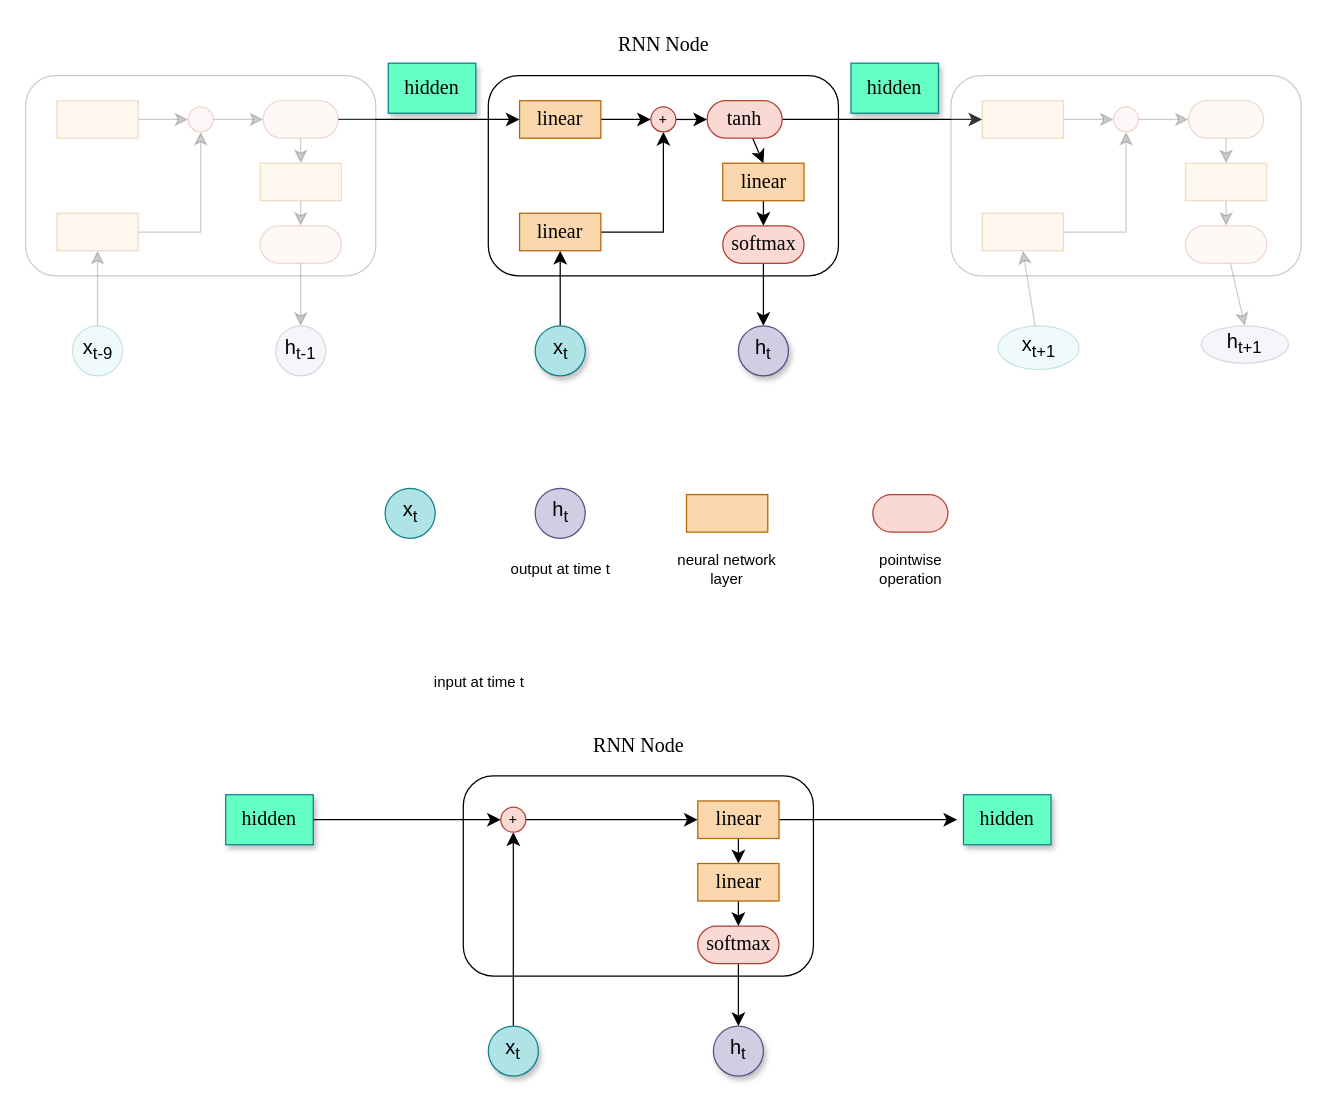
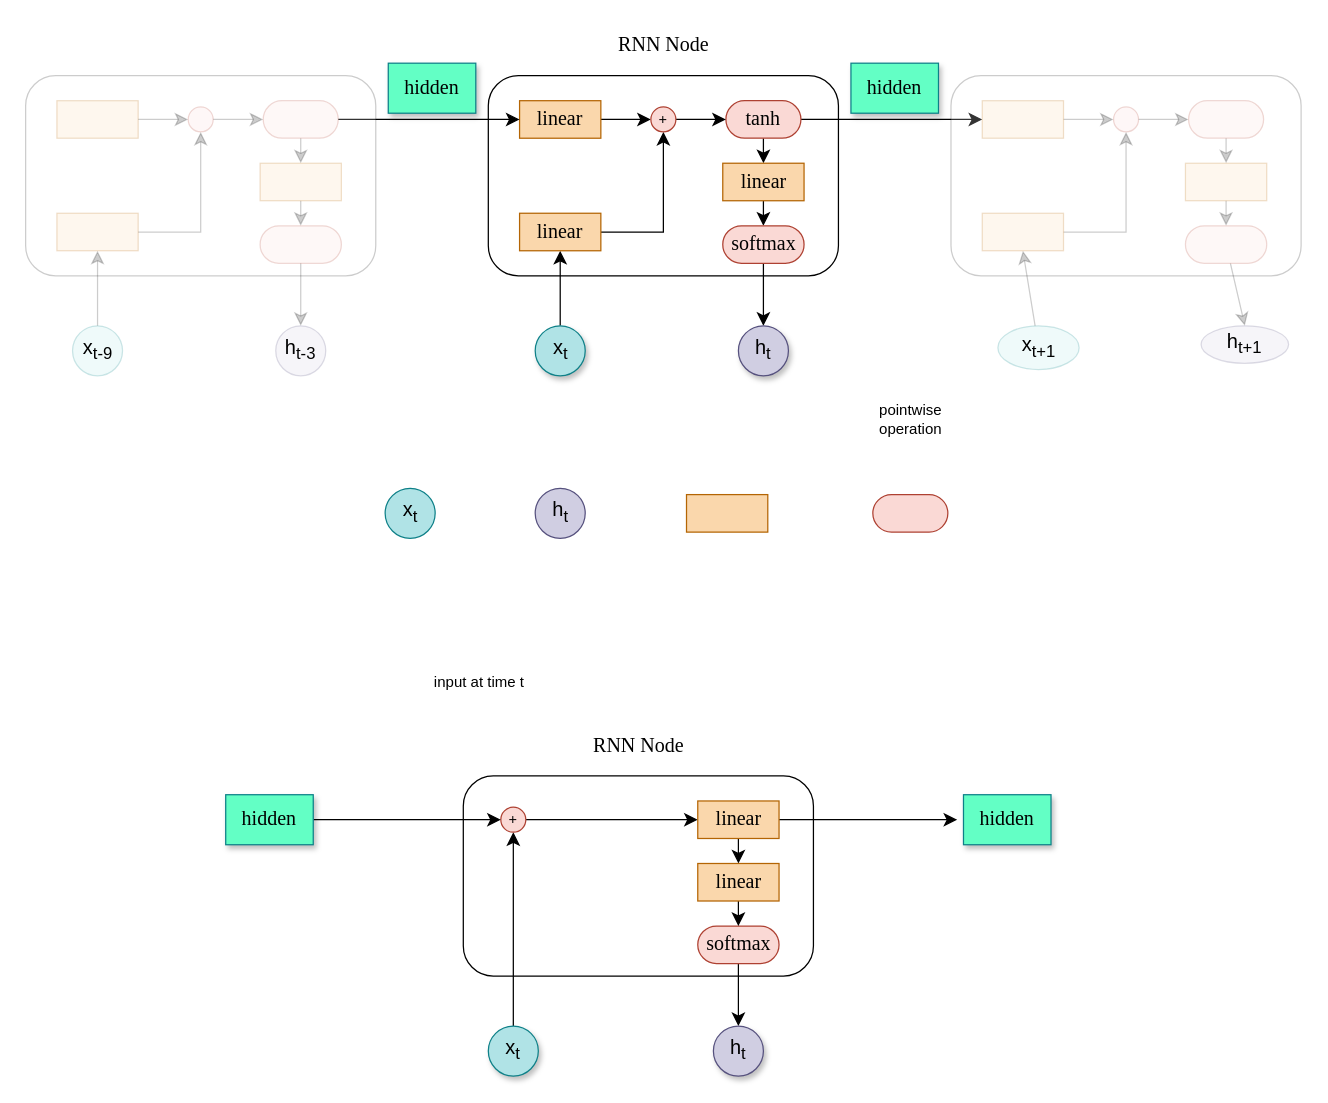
node "tanh": moved (744, 119) -> (763, 119)
node "ht-1": label "ht-1" -> "ht-3"
node "output at time t": removed
node "neural network layer": removed
node "pointwise operation": moved (910, 569) -> (910, 419)
